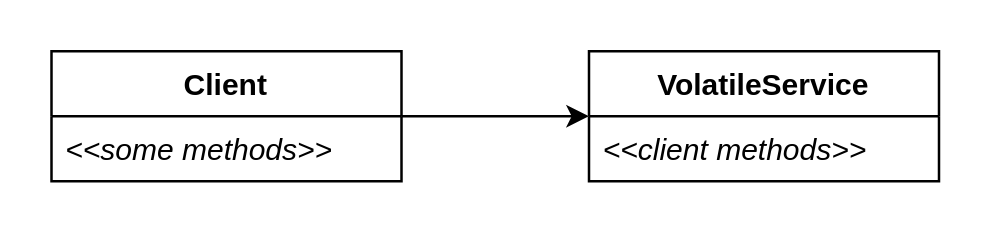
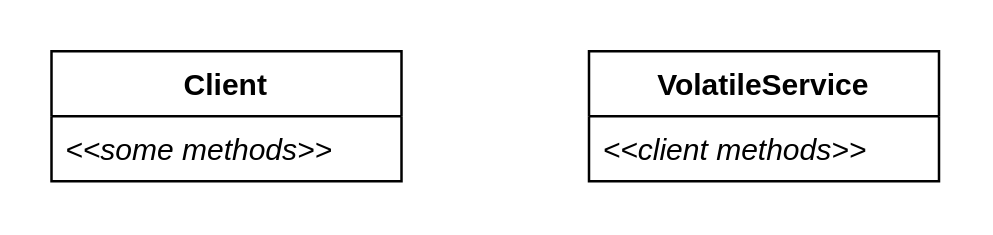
edge "Client" -> "VolatileService": removed
